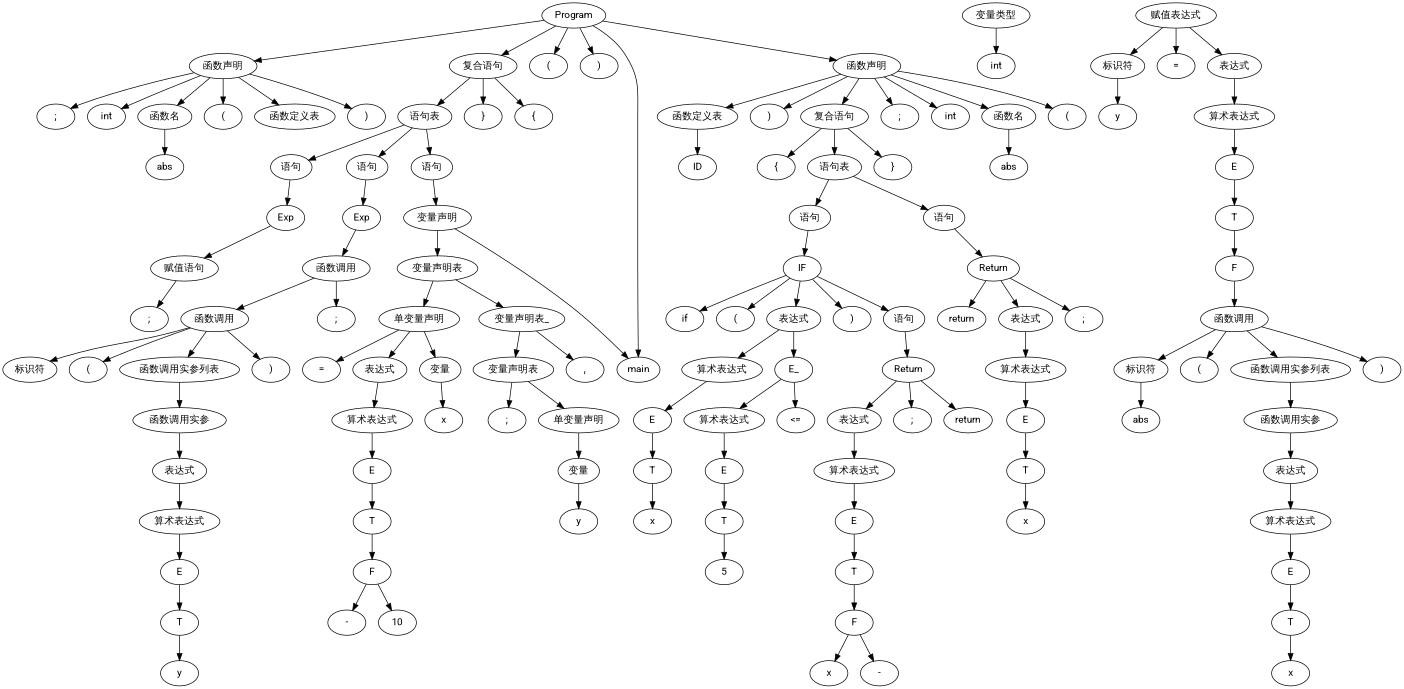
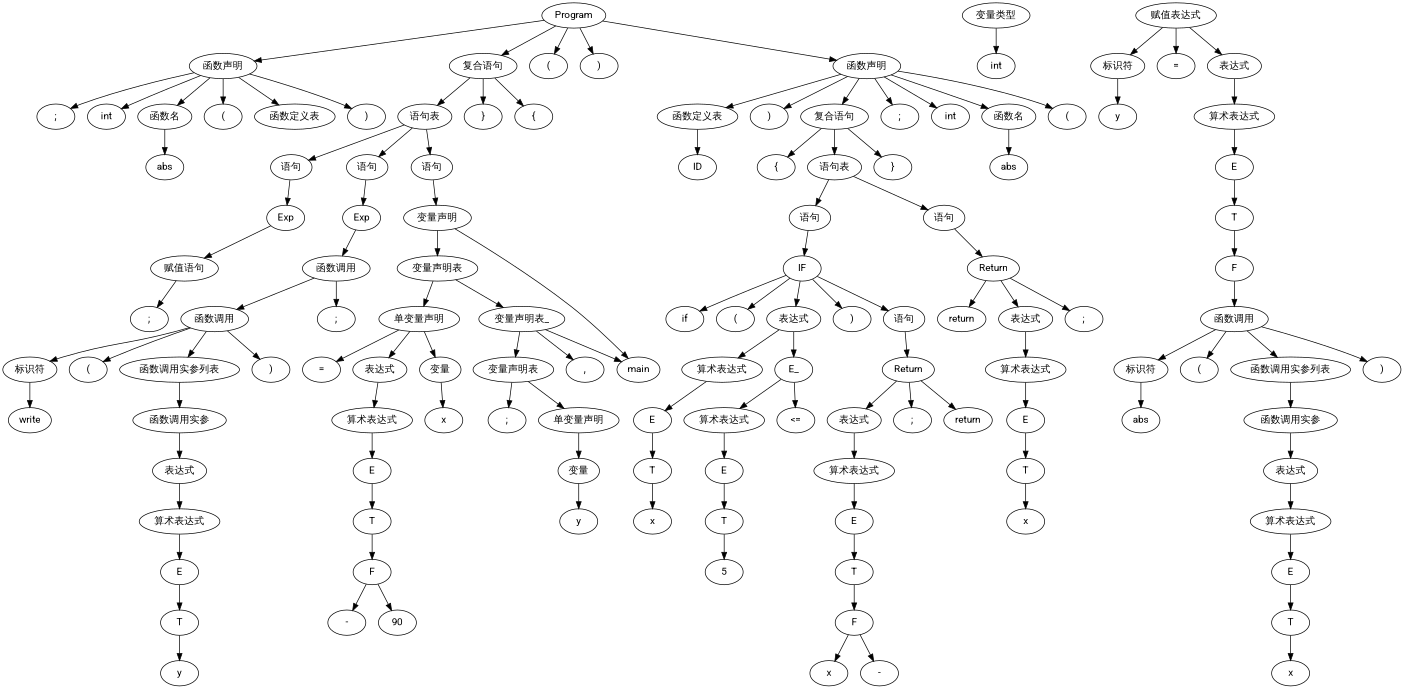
edge "Program" -> "main": now "变量声明表_" -> "main"
node "write": added
node "10": label "10" -> "90"
